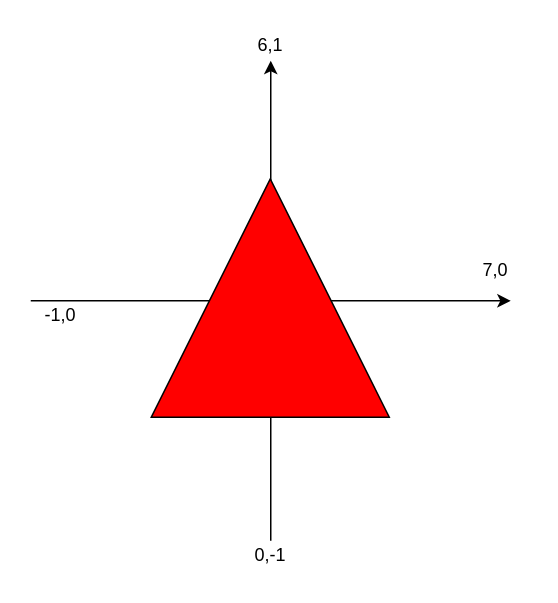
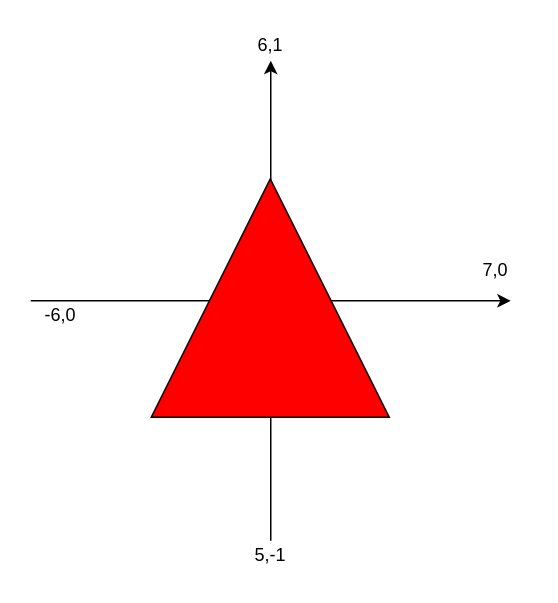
node "-1,0": label "-1,0" -> "-6,0"
node "0,-1": label "0,-1" -> "5,-1"
